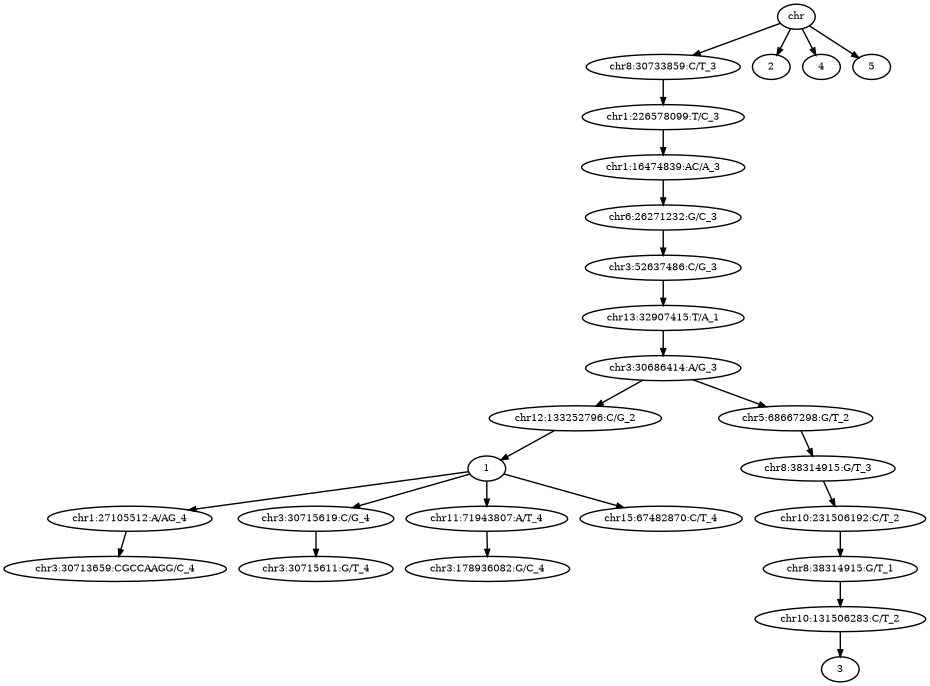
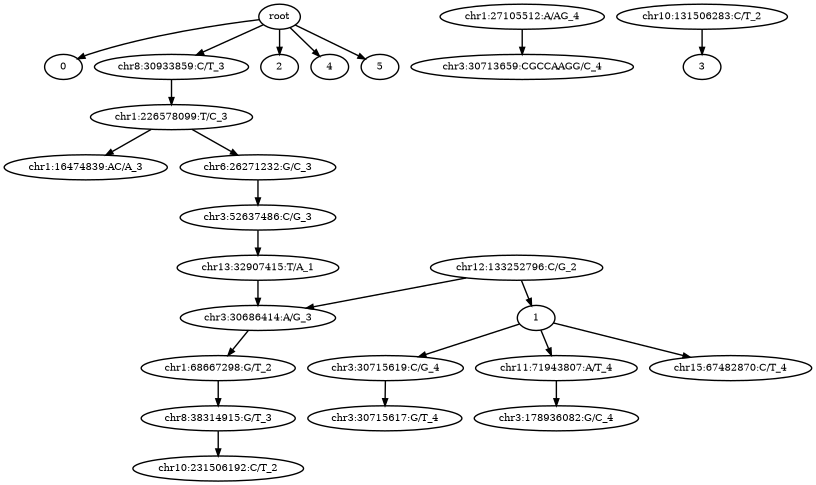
node "chr": label "chr" -> "root"
node "0": added
node "chr8:30733859:C/T_3": label "chr8:30733859:C/T_3" -> "chr8:30933859:C/T_3"
edge "chr1:16474839:AC/A_3" -> "chr6:26271232:G/C_3": now "chr1:226578099:T/C_3" -> "chr6:26271232:G/C_3"
edge "chr3:30686414:A/G_3" -> "chr12:133252796:C/G_2": reversed
node "chr5:68667298:G/T_2": label "chr5:68667298:G/T_2" -> "chr1:68667298:G/T_2"
edge "1" -> "chr1:27105512:A/AG_4": removed
node "chr3:30715611:G/T_4": label "chr3:30715611:G/T_4" -> "chr3:30715617:G/T_4"
node "chr8:38314915:G/T_1": removed
